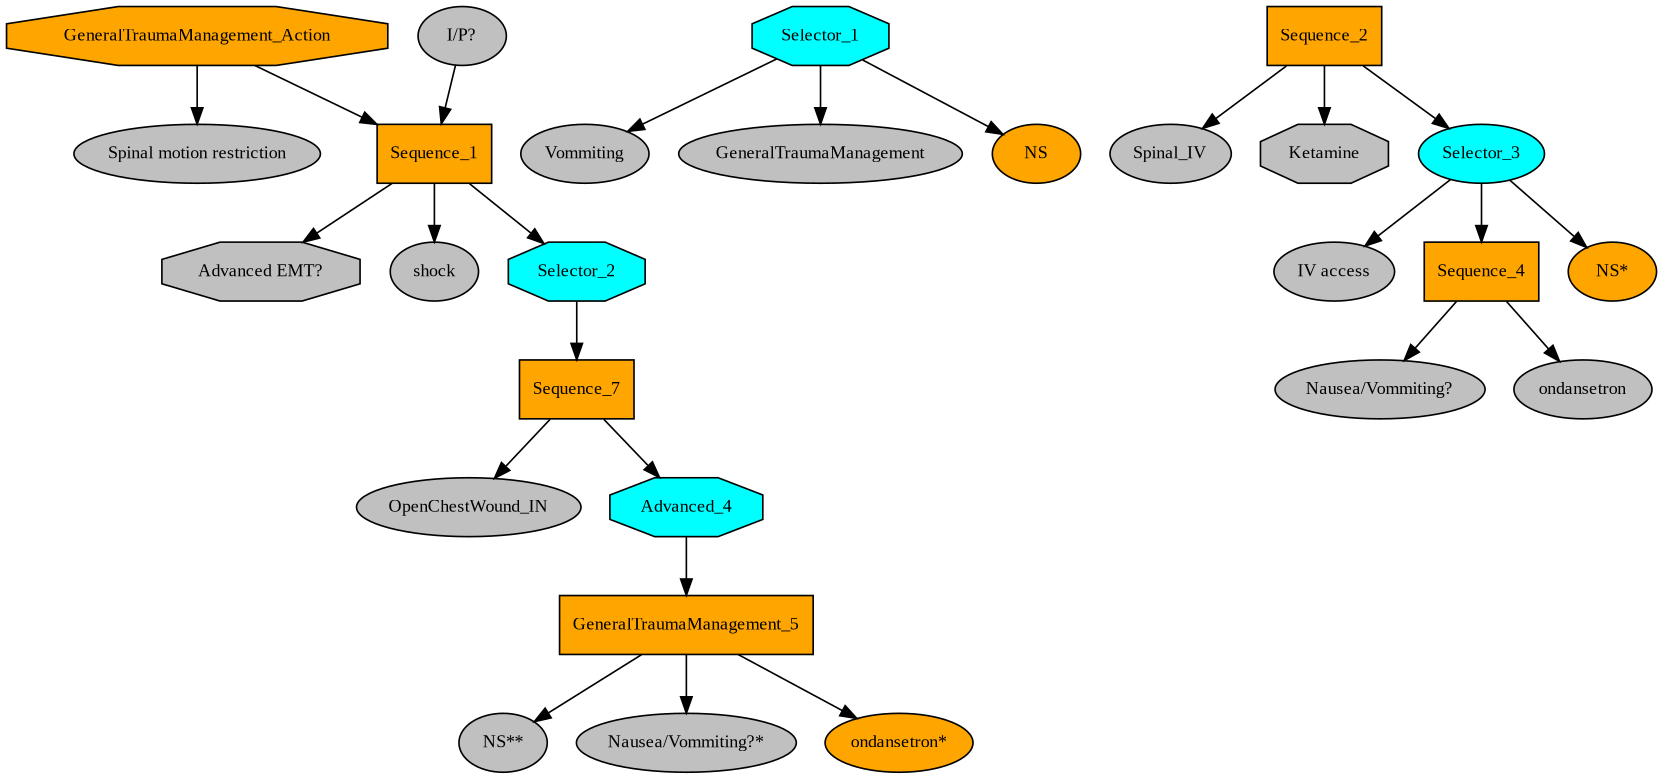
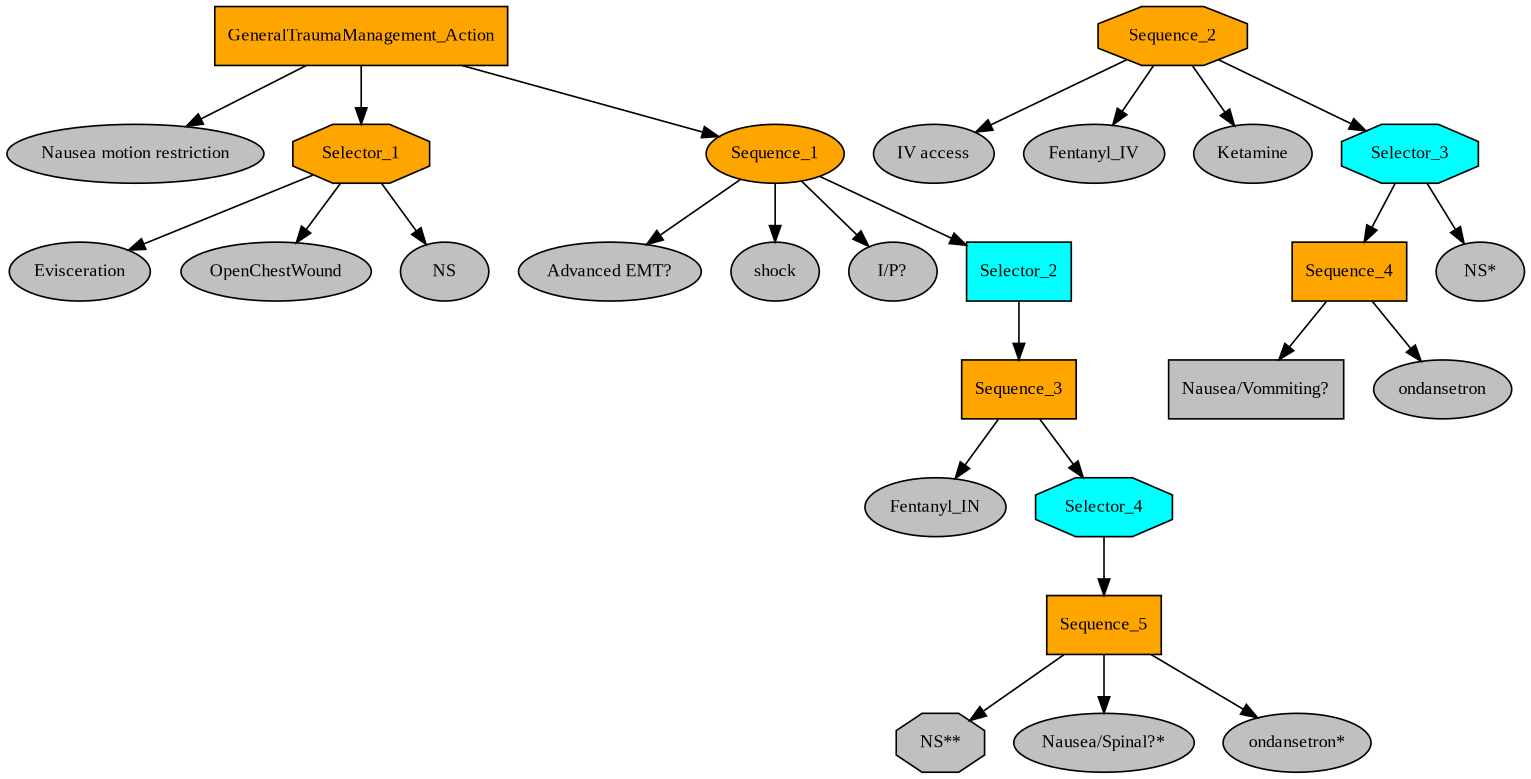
node "GeneralTraumaManagement_Action": shape octagon -> box
node "Selector_1": fillcolor cyan -> orange
node "Sequence_2": shape box -> octagon
edge "GeneralTraumaManagement_Action" -> "Selector_1": added
edge "I/P?" -> "Sequence_1": reversed
node "Spinal motion restriction": label "Spinal motion restriction" -> "Nausea motion restriction"
node "Sequence_1": shape box -> ellipse
node "Vommiting": label "Vommiting" -> "Evisceration"
node "GeneralTraumaManagement": label "GeneralTraumaManagement" -> "OpenChestWound"
node "NS": fillcolor orange -> gray
node "Spinal_IV": label "Spinal_IV" -> "Fentanyl_IV"
node "Ketamine": shape octagon -> ellipse
node "Selector_3": shape ellipse -> octagon
edge "Selector_3" -> "IV access": now "Sequence_2" -> "IV access"
node "Advanced EMT?": shape octagon -> ellipse
node "Selector_2": shape octagon -> box
node "NS*": fillcolor orange -> gray
node "Sequence_7": label "Sequence_7" -> "Sequence_3"
node "Nausea/Vommiting?": shape ellipse -> box
node "OpenChestWound_IN": label "OpenChestWound_IN" -> "Fentanyl_IN"
node "Advanced_4": label "Advanced_4" -> "Selector_4"
node "GeneralTraumaManagement_5": label "GeneralTraumaManagement_5" -> "Sequence_5"
node "NS**": shape ellipse -> octagon
node "Nausea/Vommiting?*": label "Nausea/Vommiting?*" -> "Nausea/Spinal?*"
node "ondansetron*": fillcolor orange -> gray
